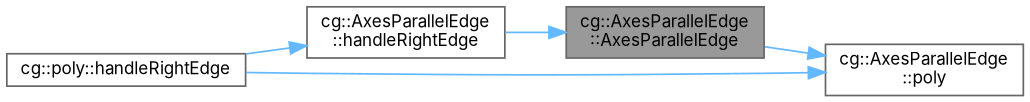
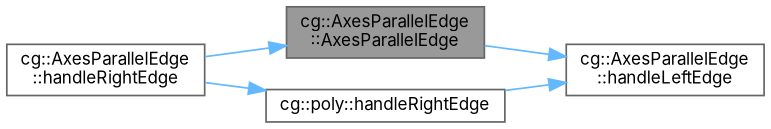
edge "cg::poly::handleRightEdge" -> "cg::AxesParallelEdge ::handleRightEdge": reversed
node "cg::AxesParallelEdge ::poly": label "cg::AxesParallelEdge ::poly" -> "cg::AxesParallelEdge ::handleLeftEdge"
